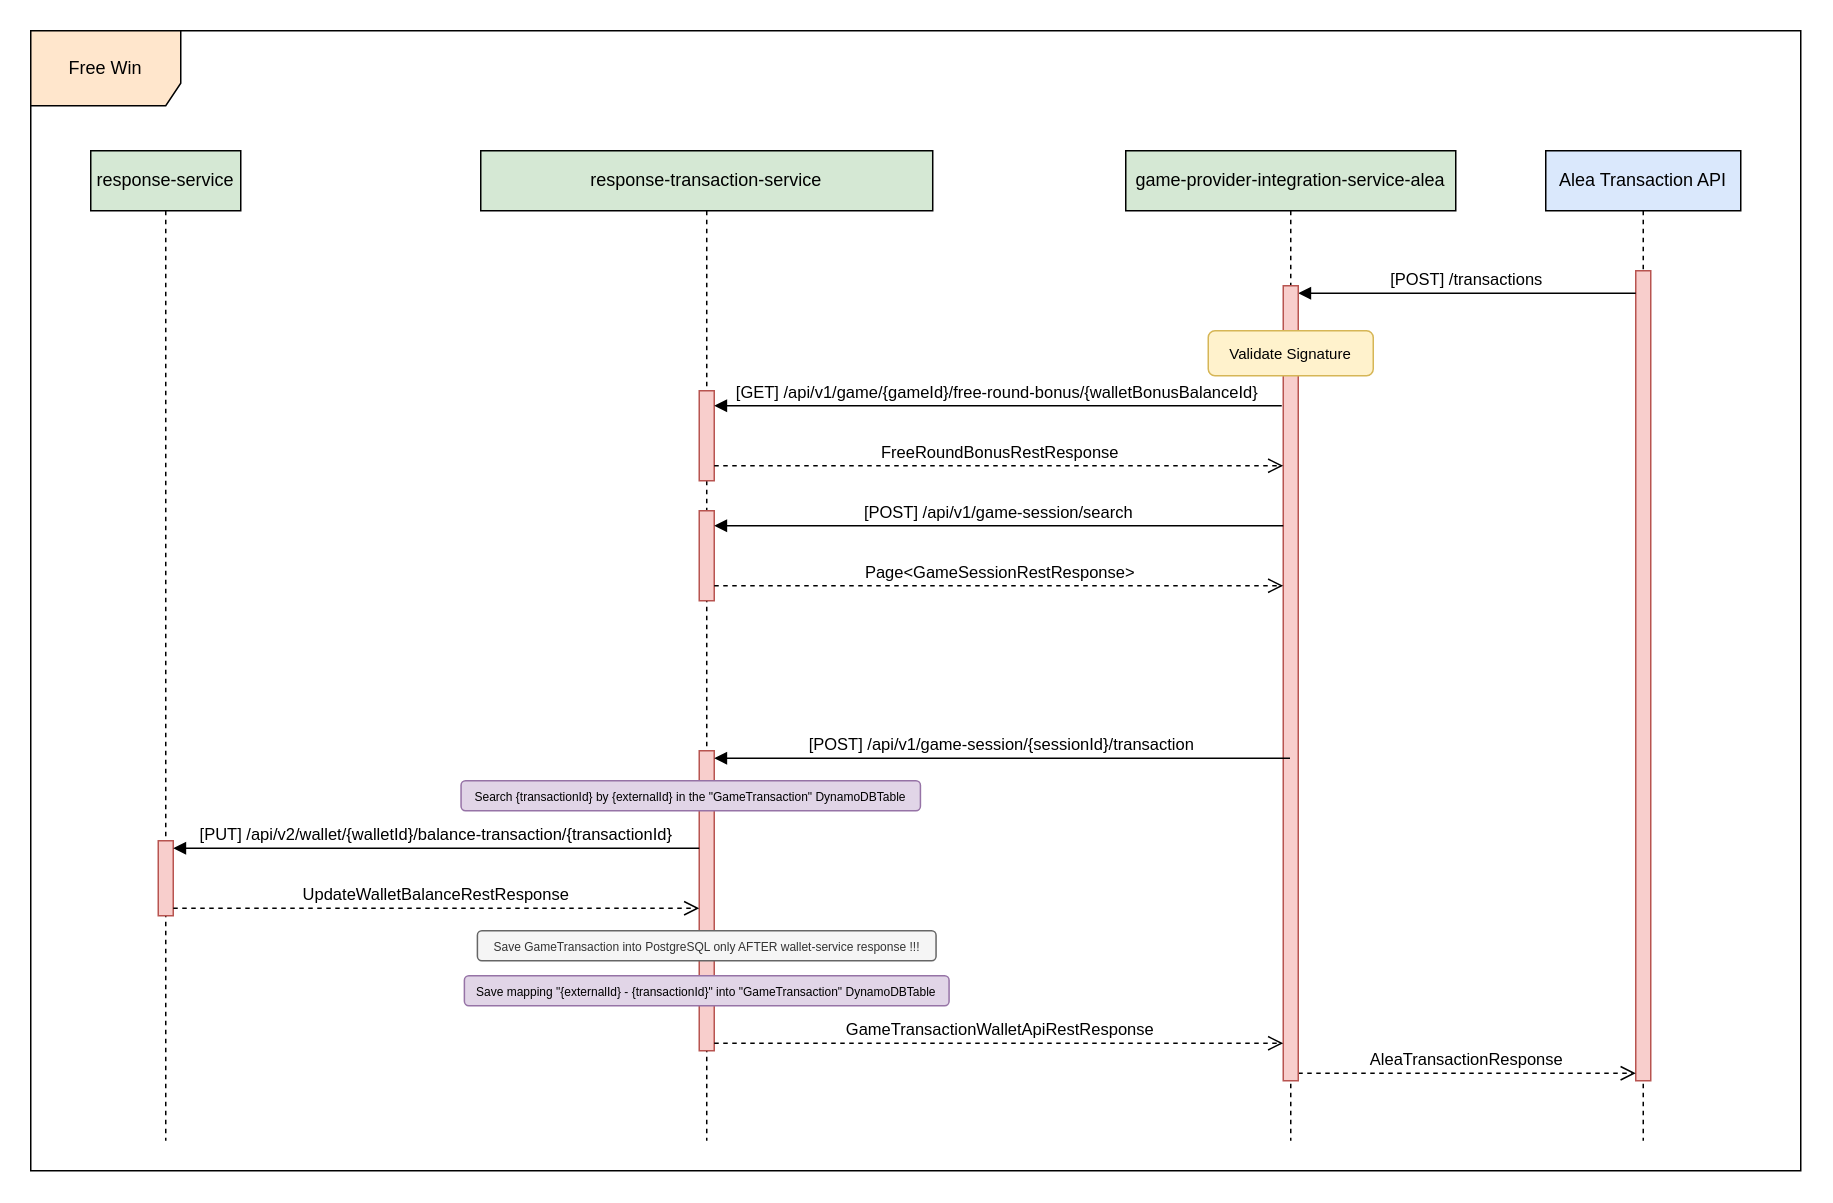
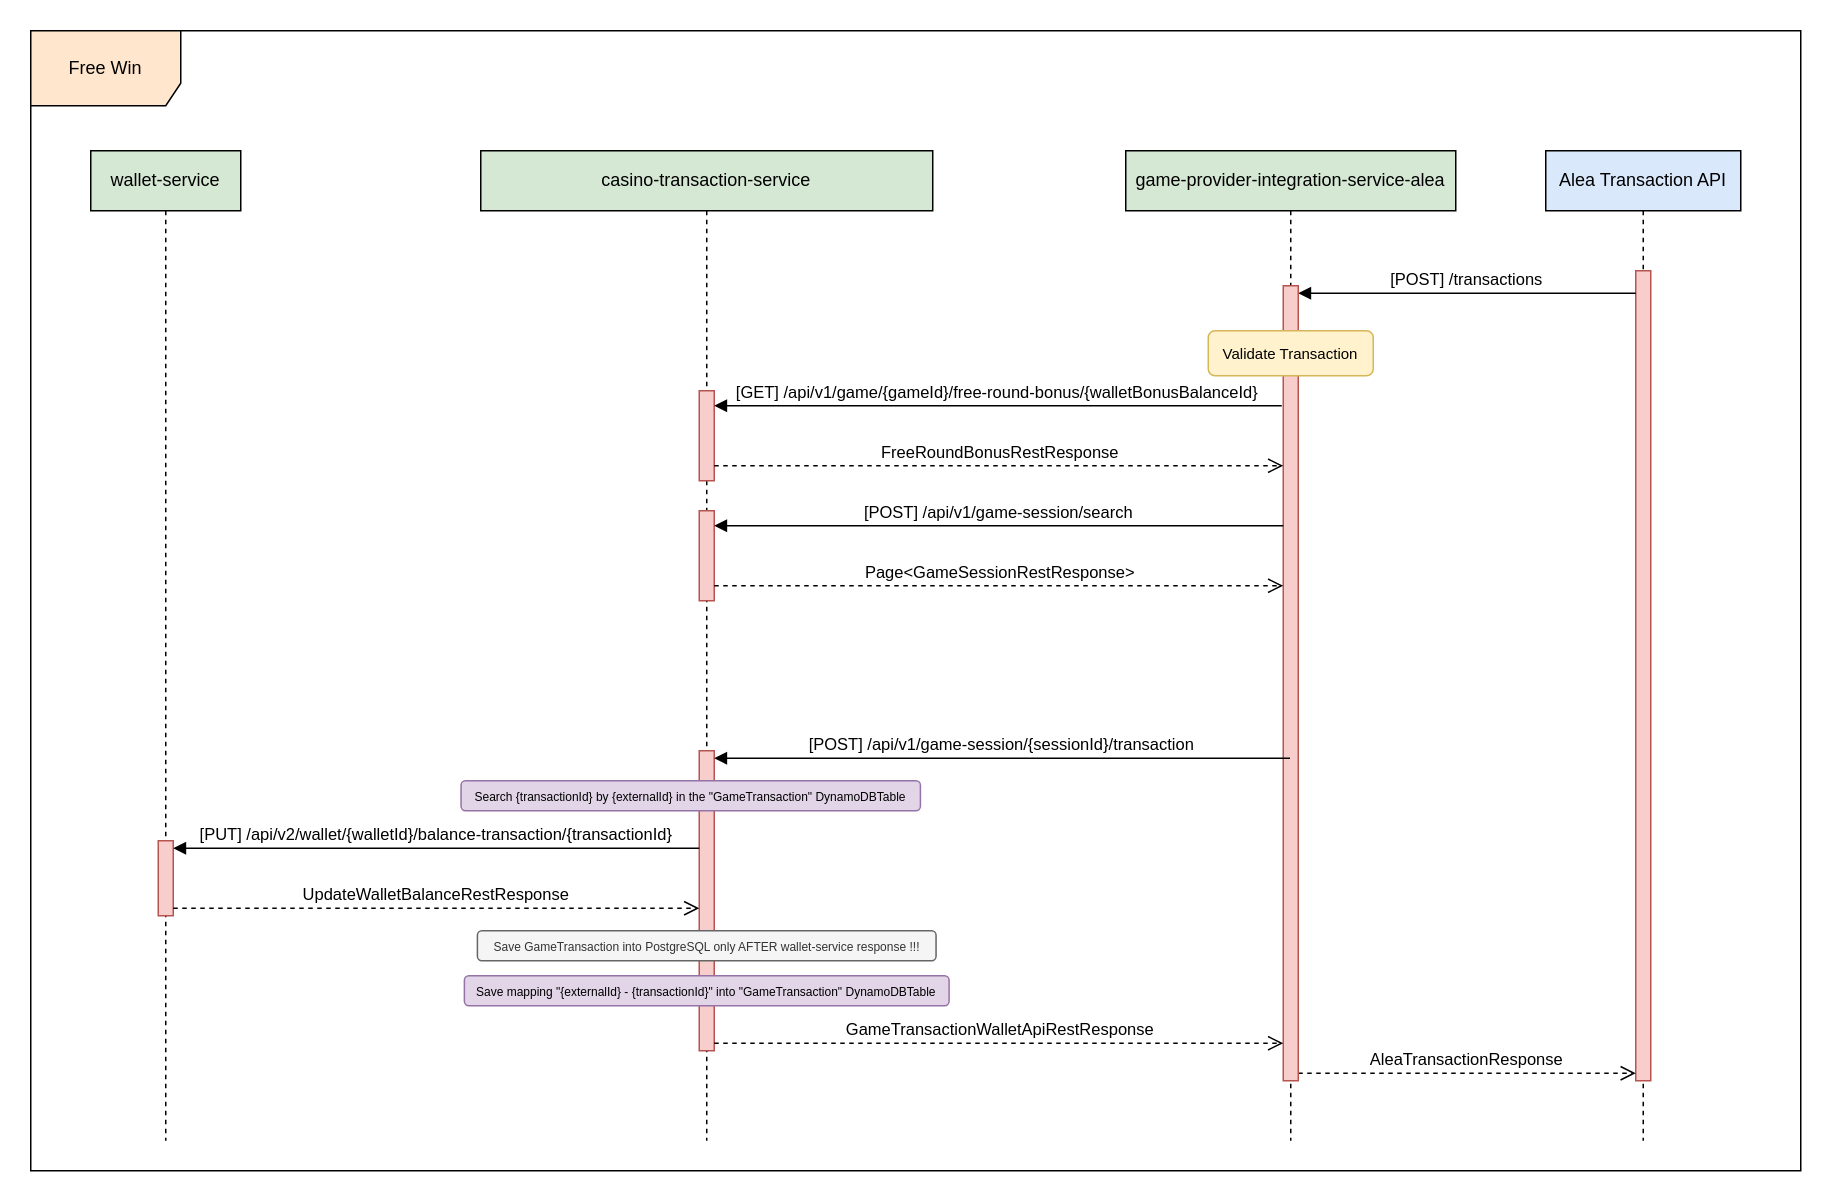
node "response-service": label "response-service" -> "wallet-service"
node "response-transaction-service": label "response-transaction-service" -> "casino-transaction-service"
node "Validate Signature": label "Validate Signature" -> "Validate Transaction"
